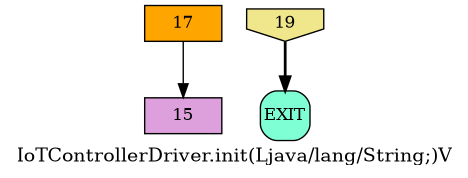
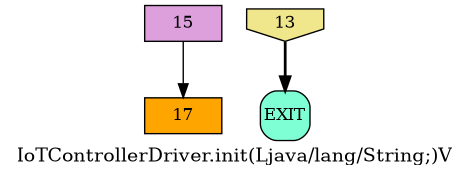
node "19": label "19" -> "13"
edge "17" -> "15": reversed
